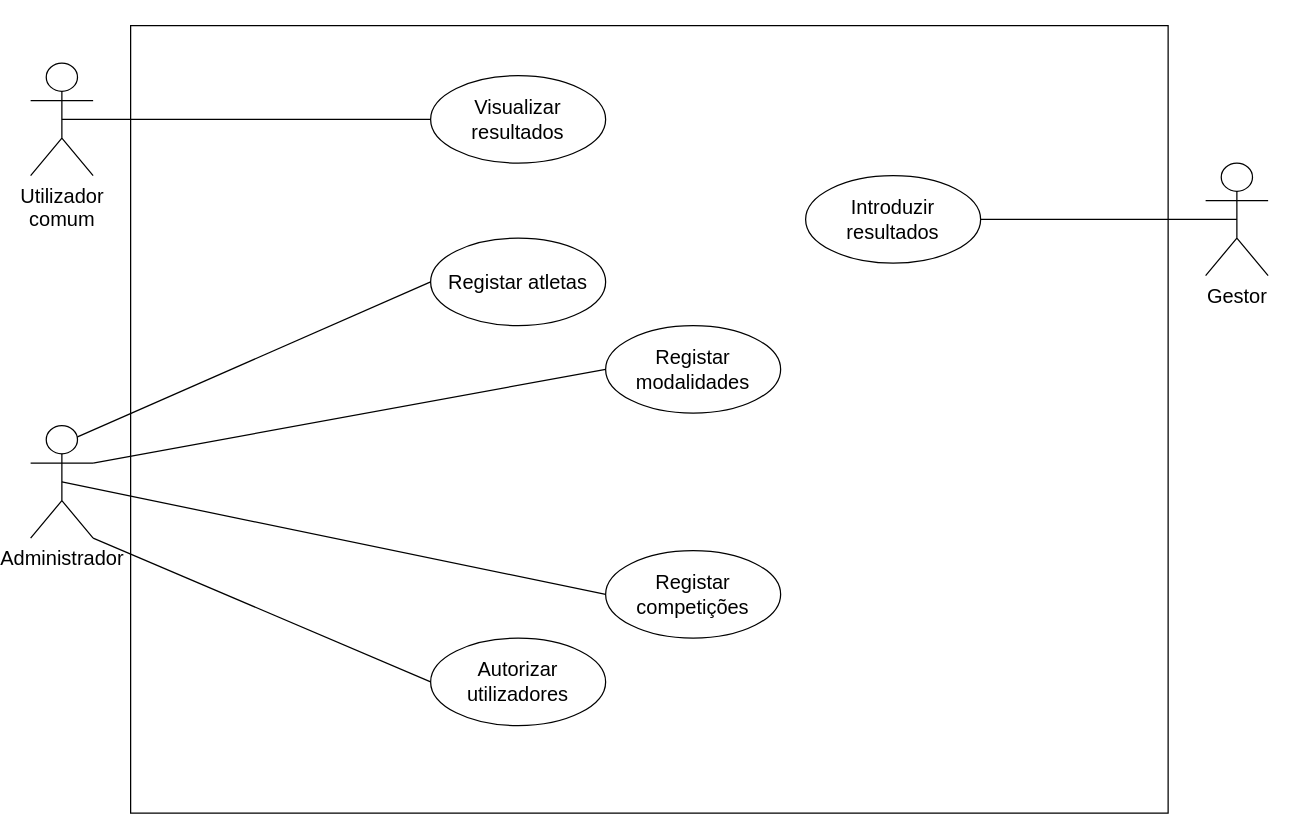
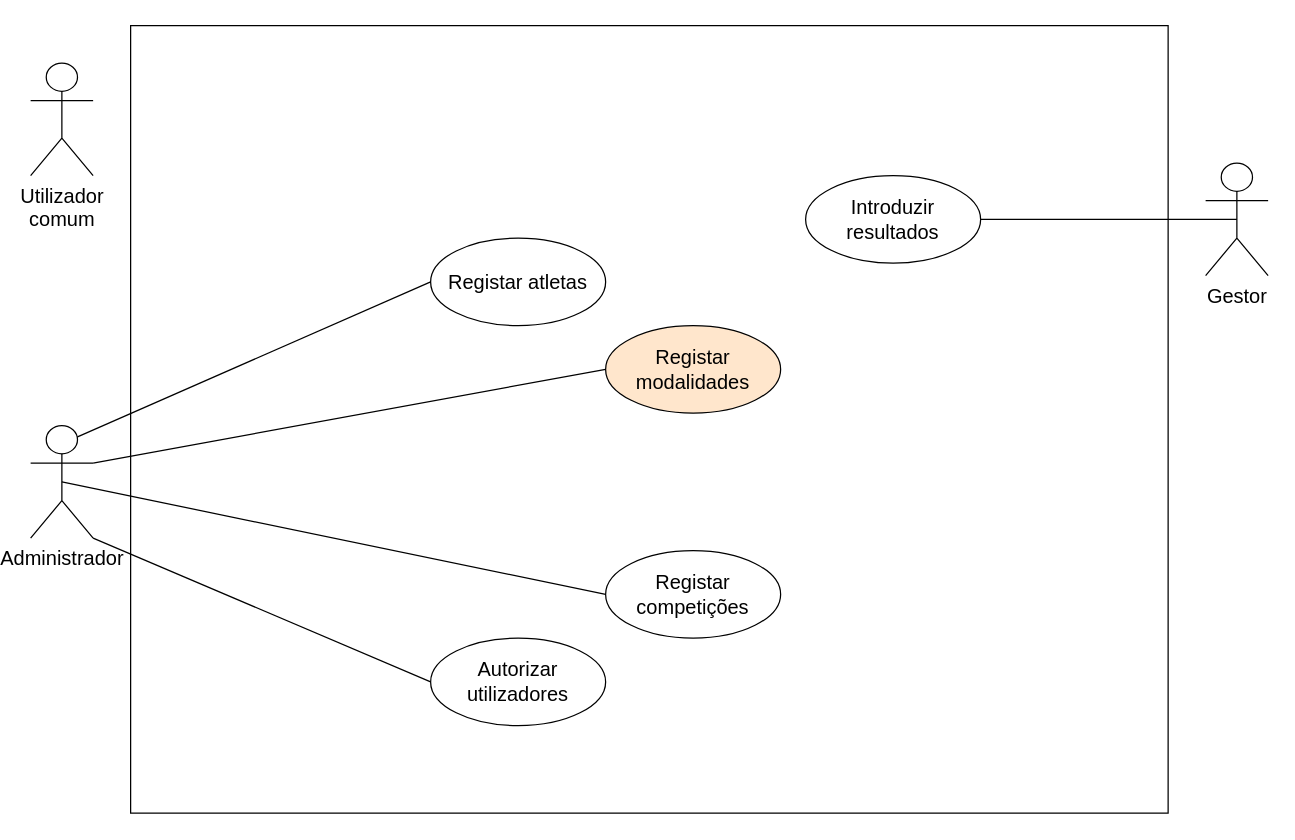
edge "Utilizador comum" -- "Visualizar resultados": removed
node "Visualizar resultados": removed
node "Registar modalidades": fillcolor #ffffff -> #ffe6cc
